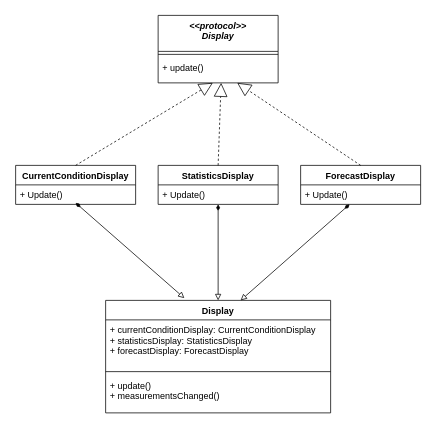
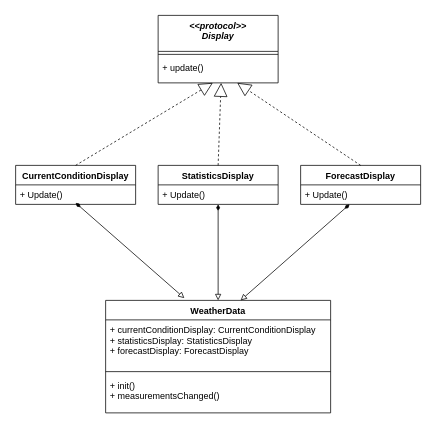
node "Display": label "Display" -> "WeatherData"
node "+ update() + measurementsChanged()": label "+ update() + measurementsChanged()" -> "+ init() + measurementsChanged()"
